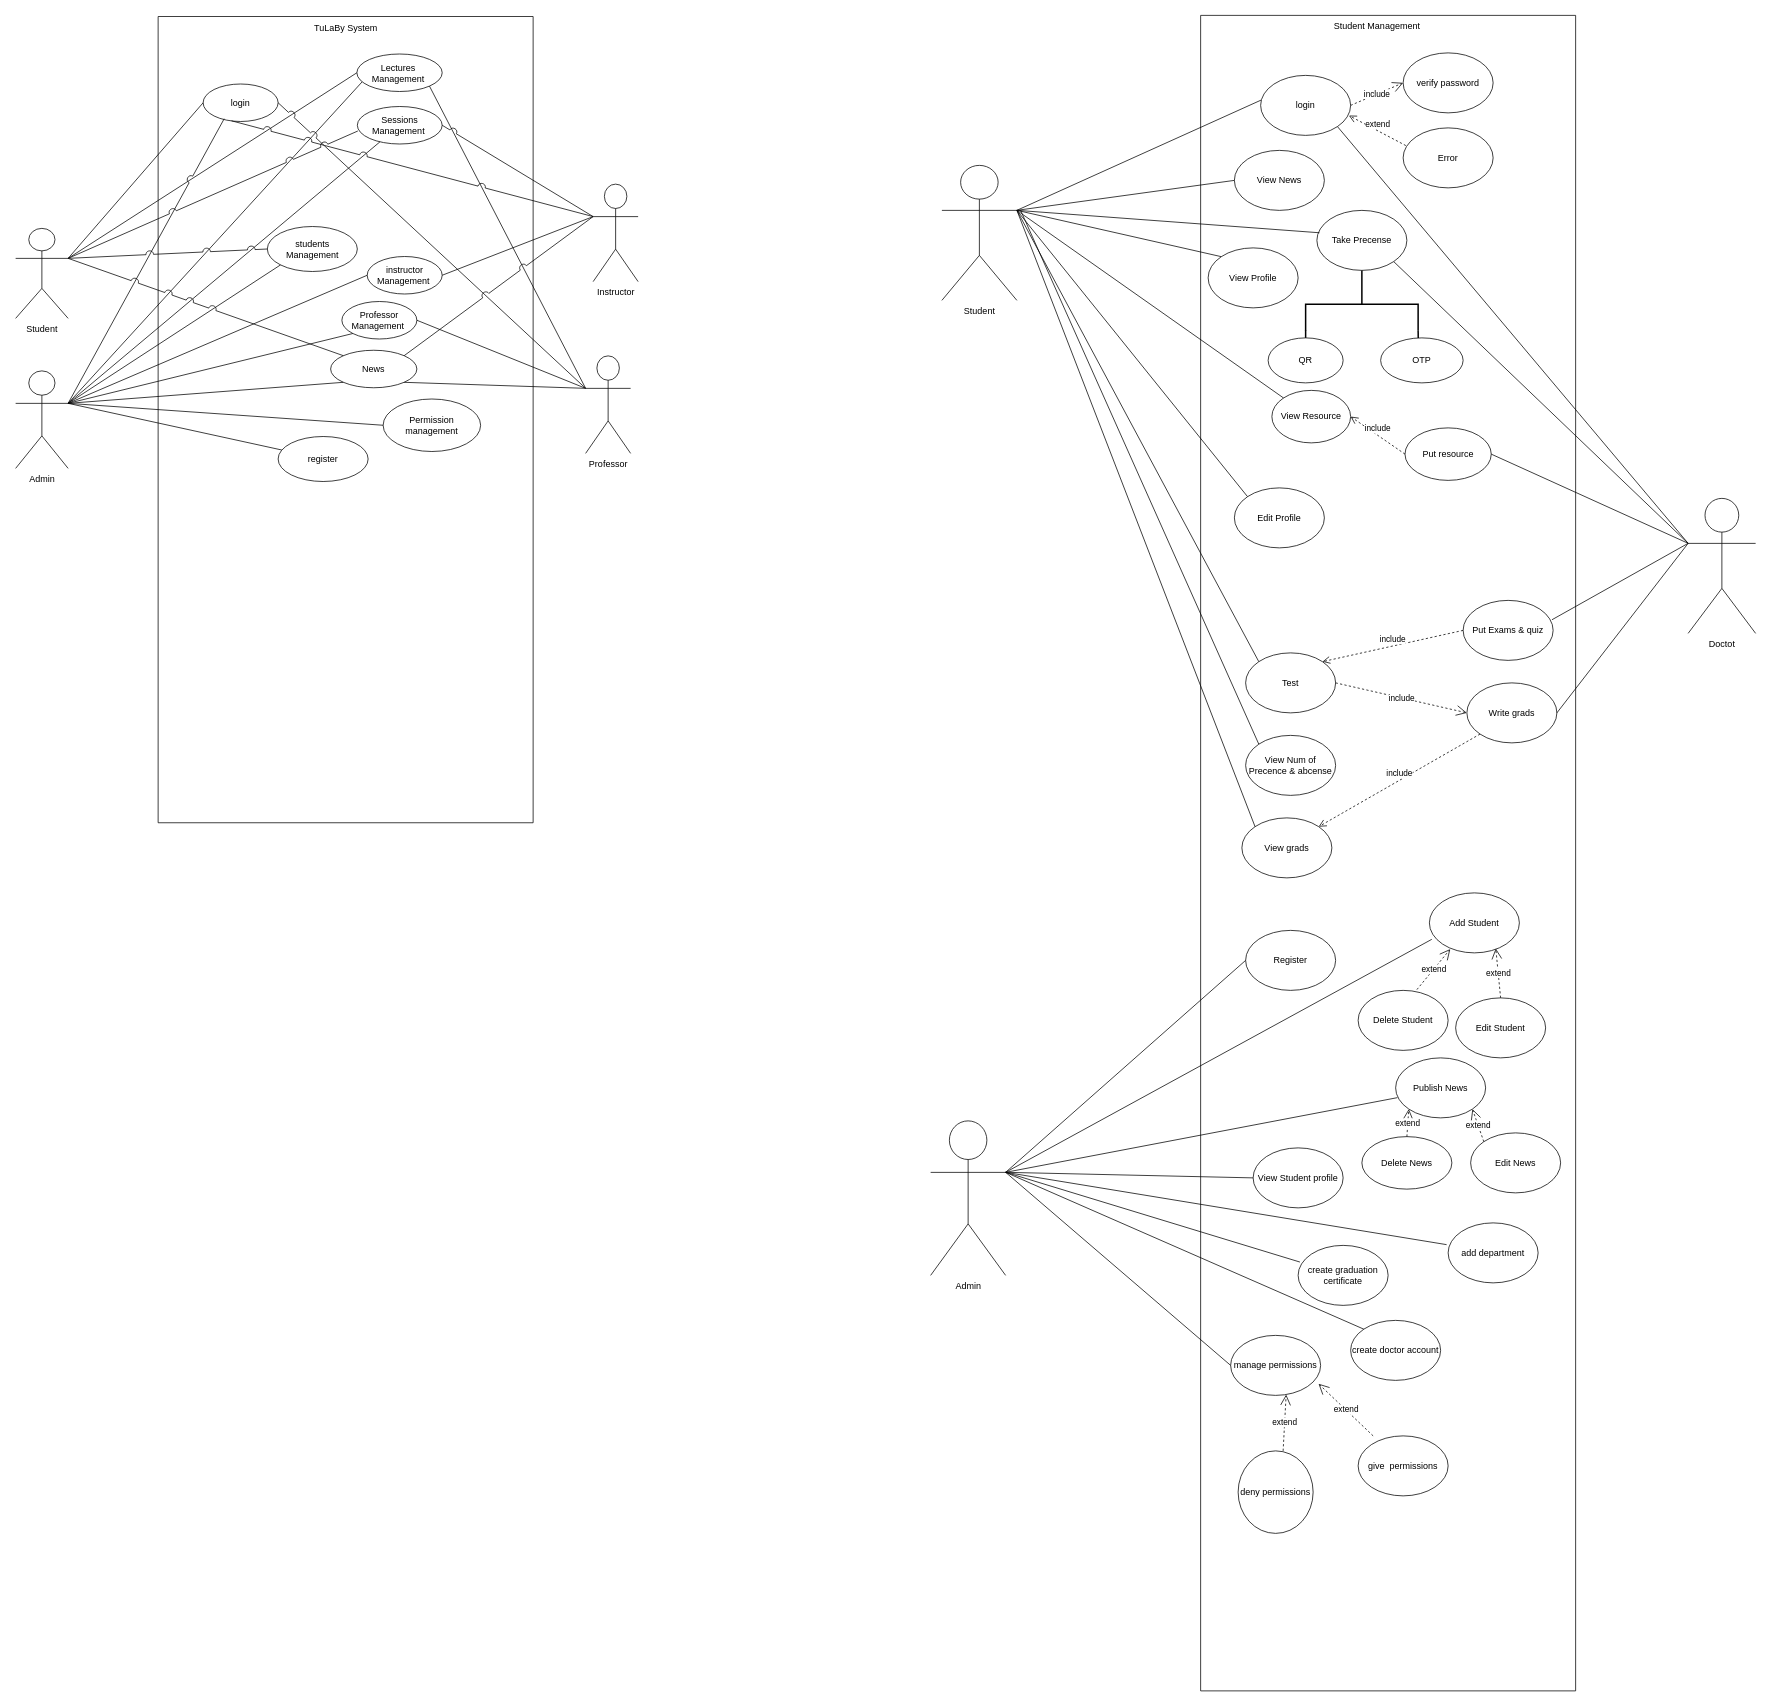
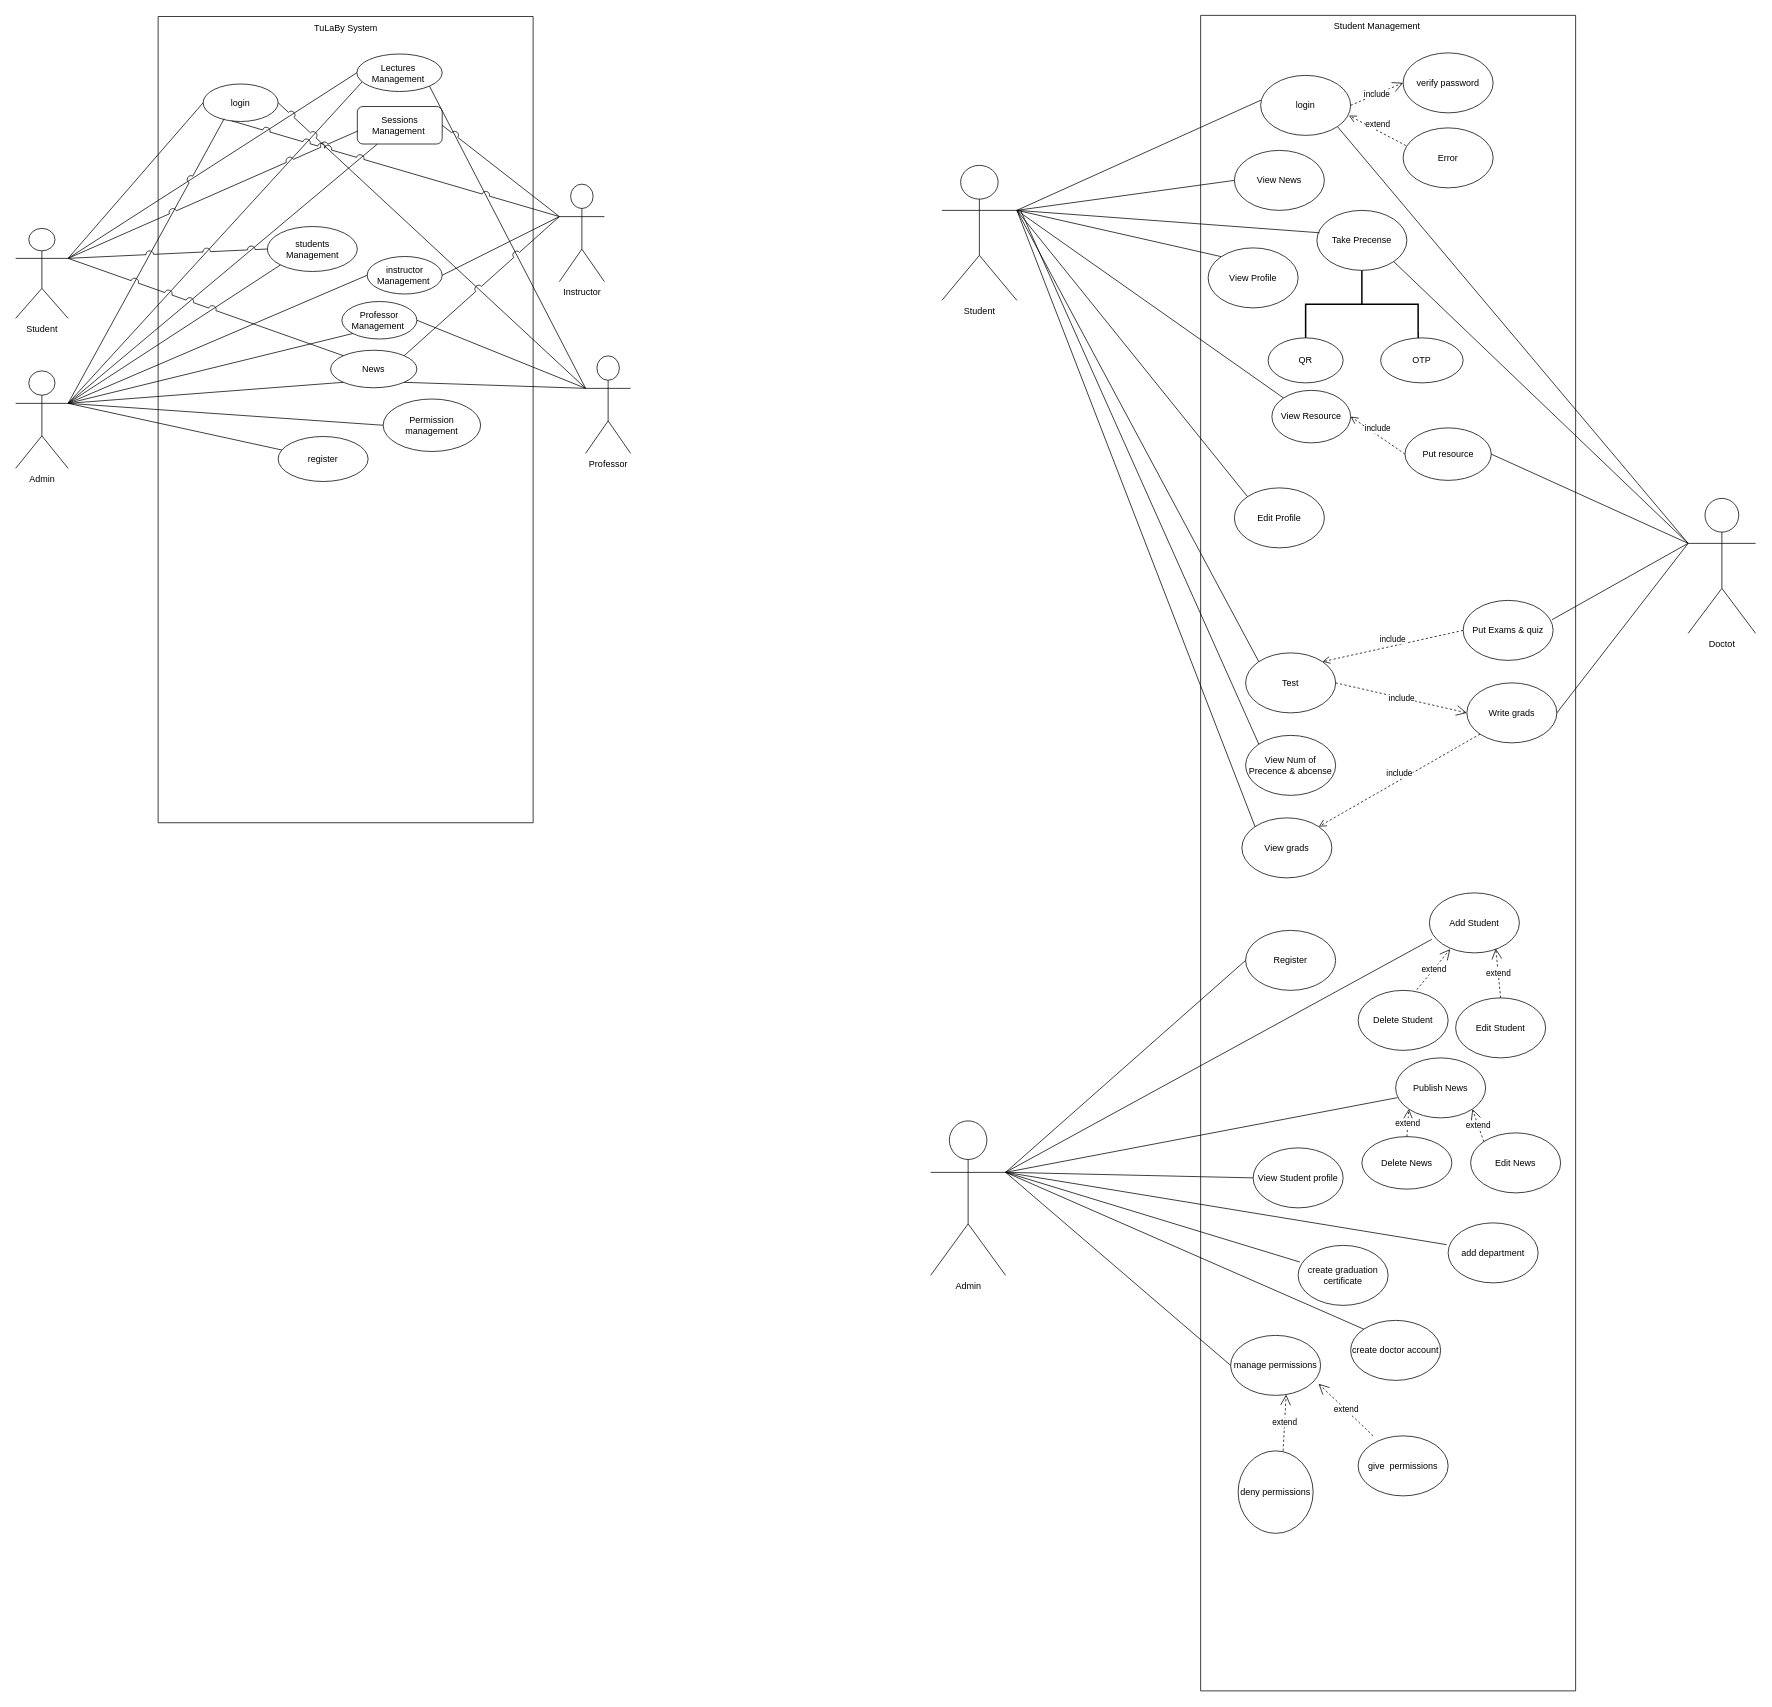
node "Sessions Management": shape ellipse -> rounded rectangle
node "Instructor": moved (615, 233) -> (582, 233)
